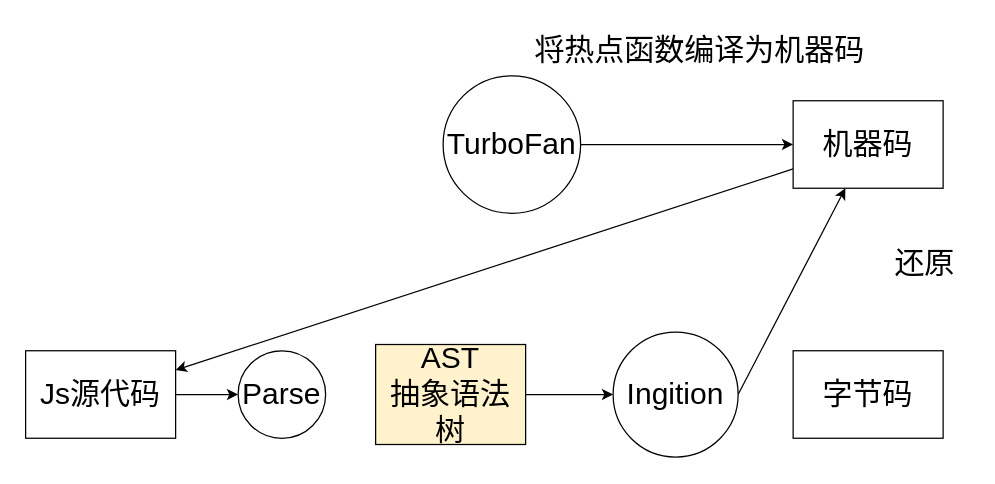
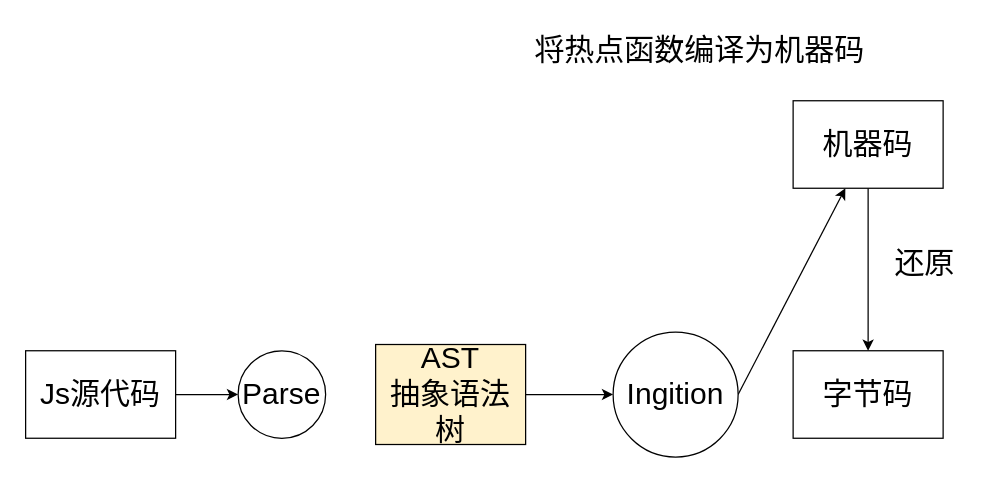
node "TurboFan": removed
edge "TurboFan" -> "机器码": removed
edge "机器码" -> "Js源代码": now "机器码" -> "字节码"
